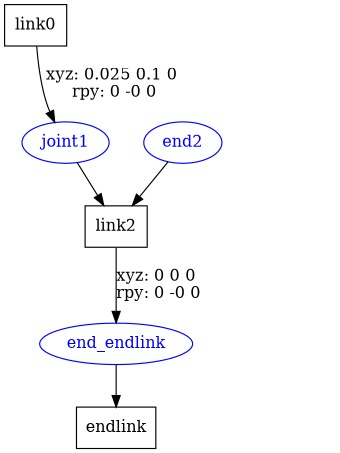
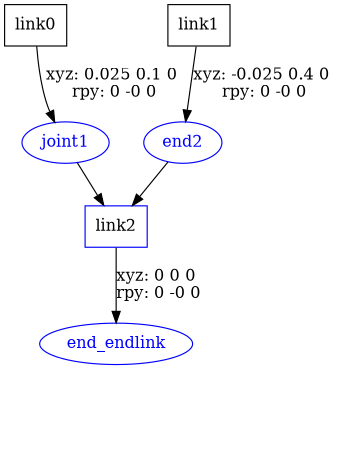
node "link1": added
node "link2": color black -> blue
node "endlink": removed
